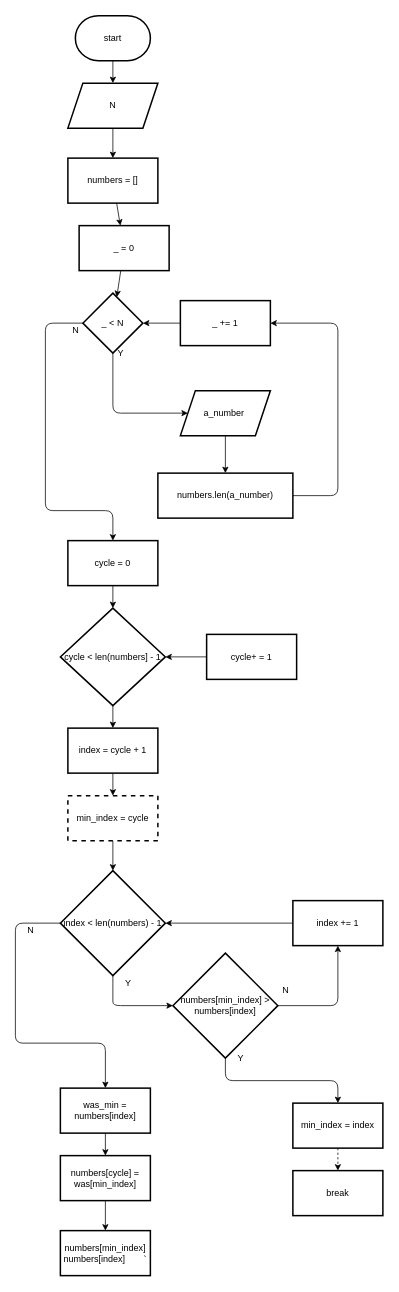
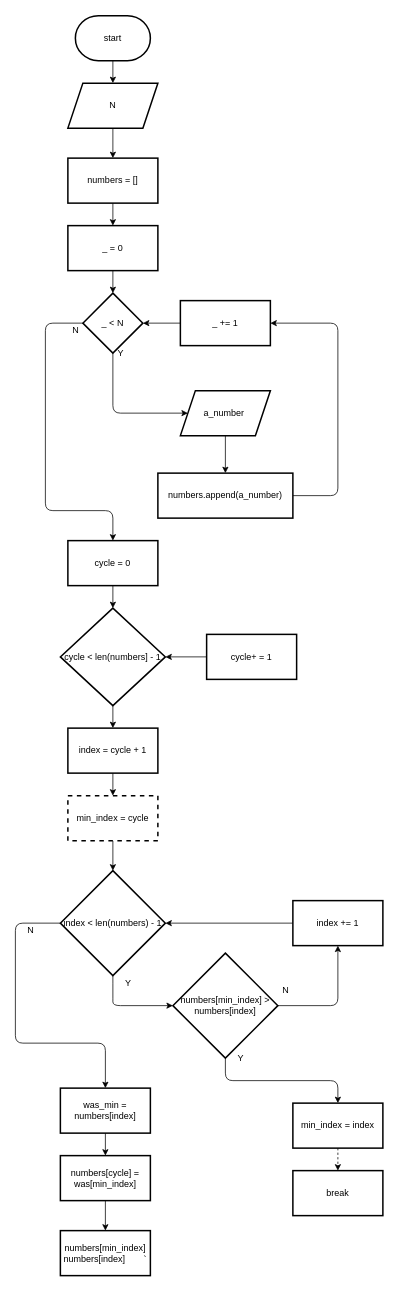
node "_ = 0": moved (124, 248) -> (113, 248)
node "numbers.len(a_number)": label "numbers.len(a_number)" -> "numbers.append(a_number)"
